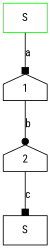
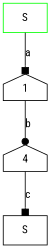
node "2": label "2" -> "4"
